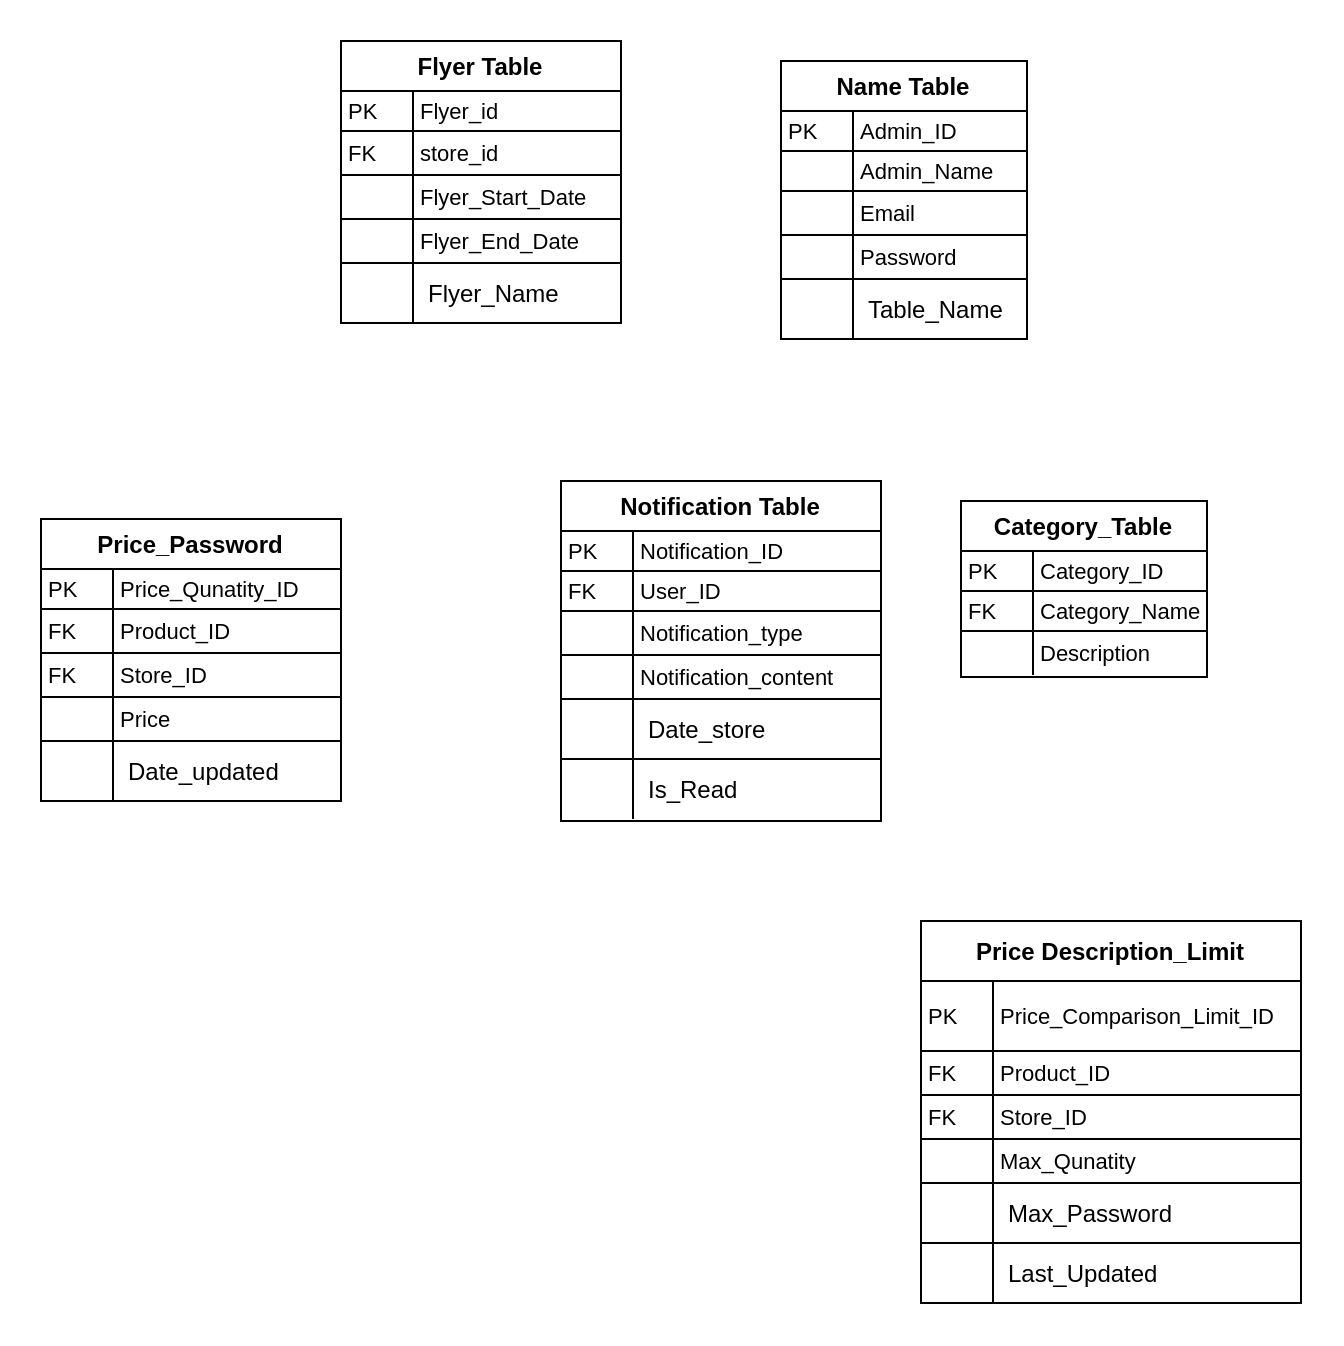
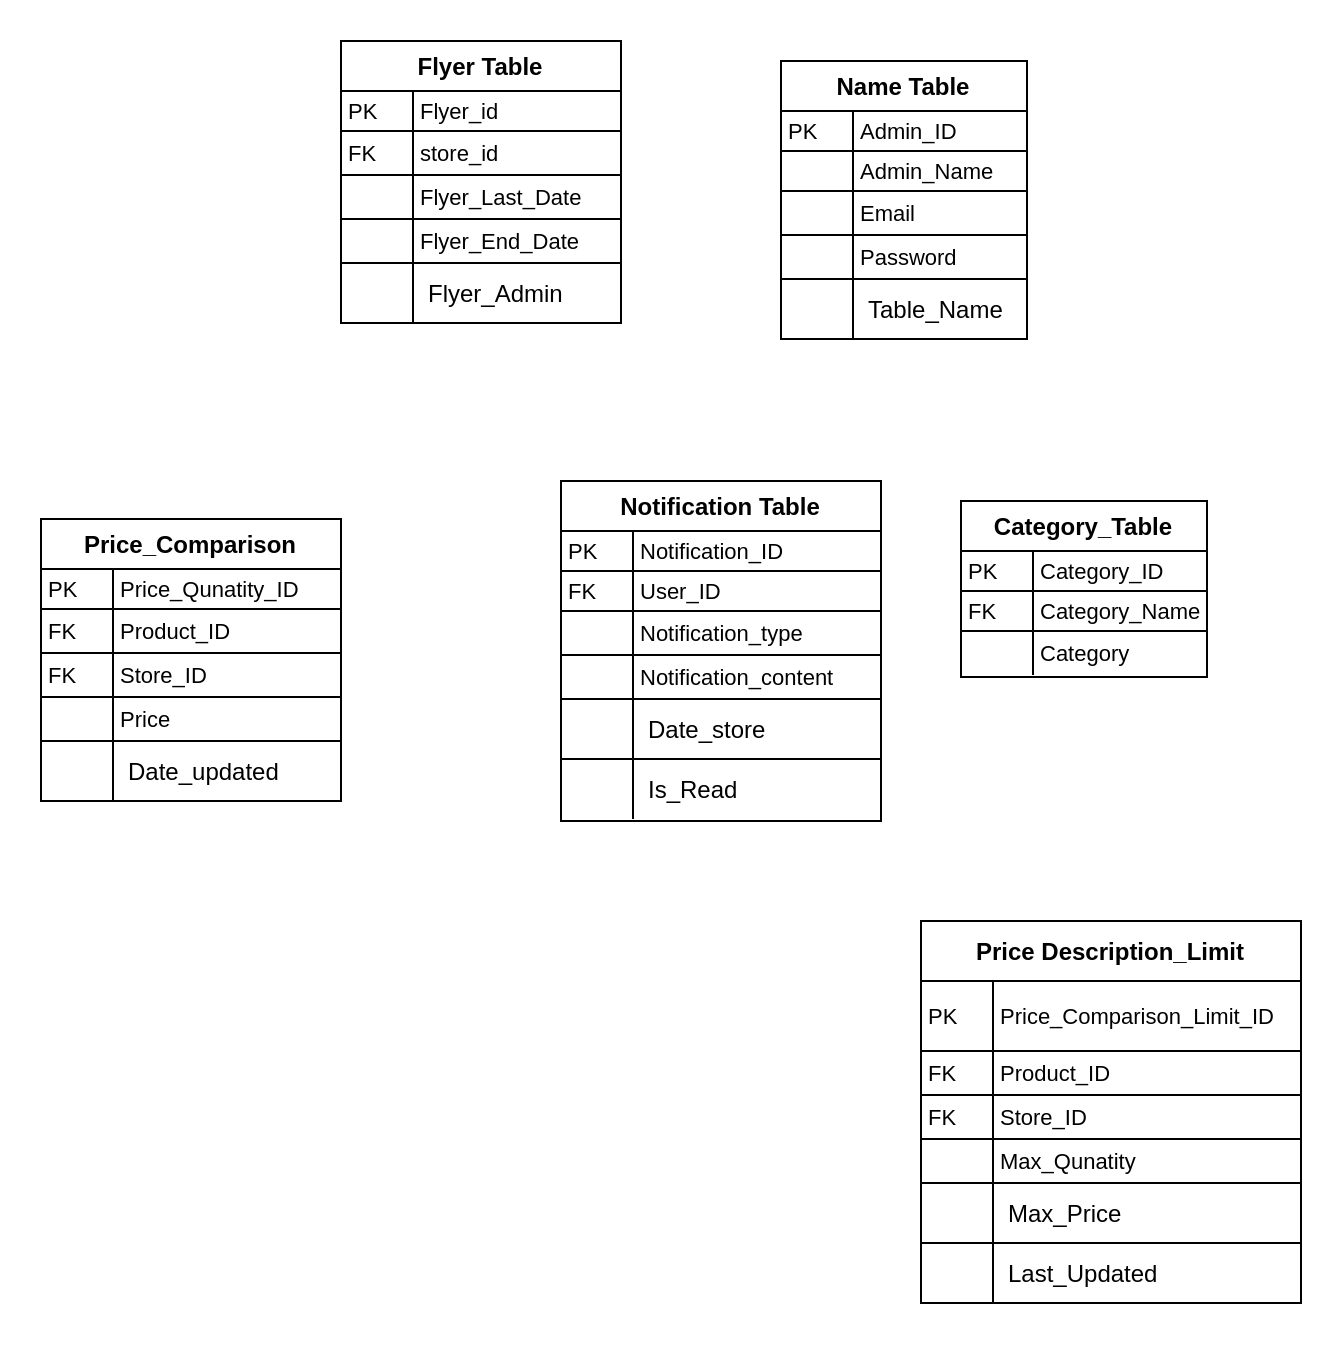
node "Flyer_Start_Date": label "Flyer_Start_Date" -> "Flyer_Last_Date"
node "Flyer_Name": label "Flyer_Name" -> "Flyer_Admin"
node "Price_Password": label "Price_Password" -> "Price_Comparison"
node "Description": label "Description" -> "Category"
node "Max_Password": label "Max_Password" -> "Max_Price"
